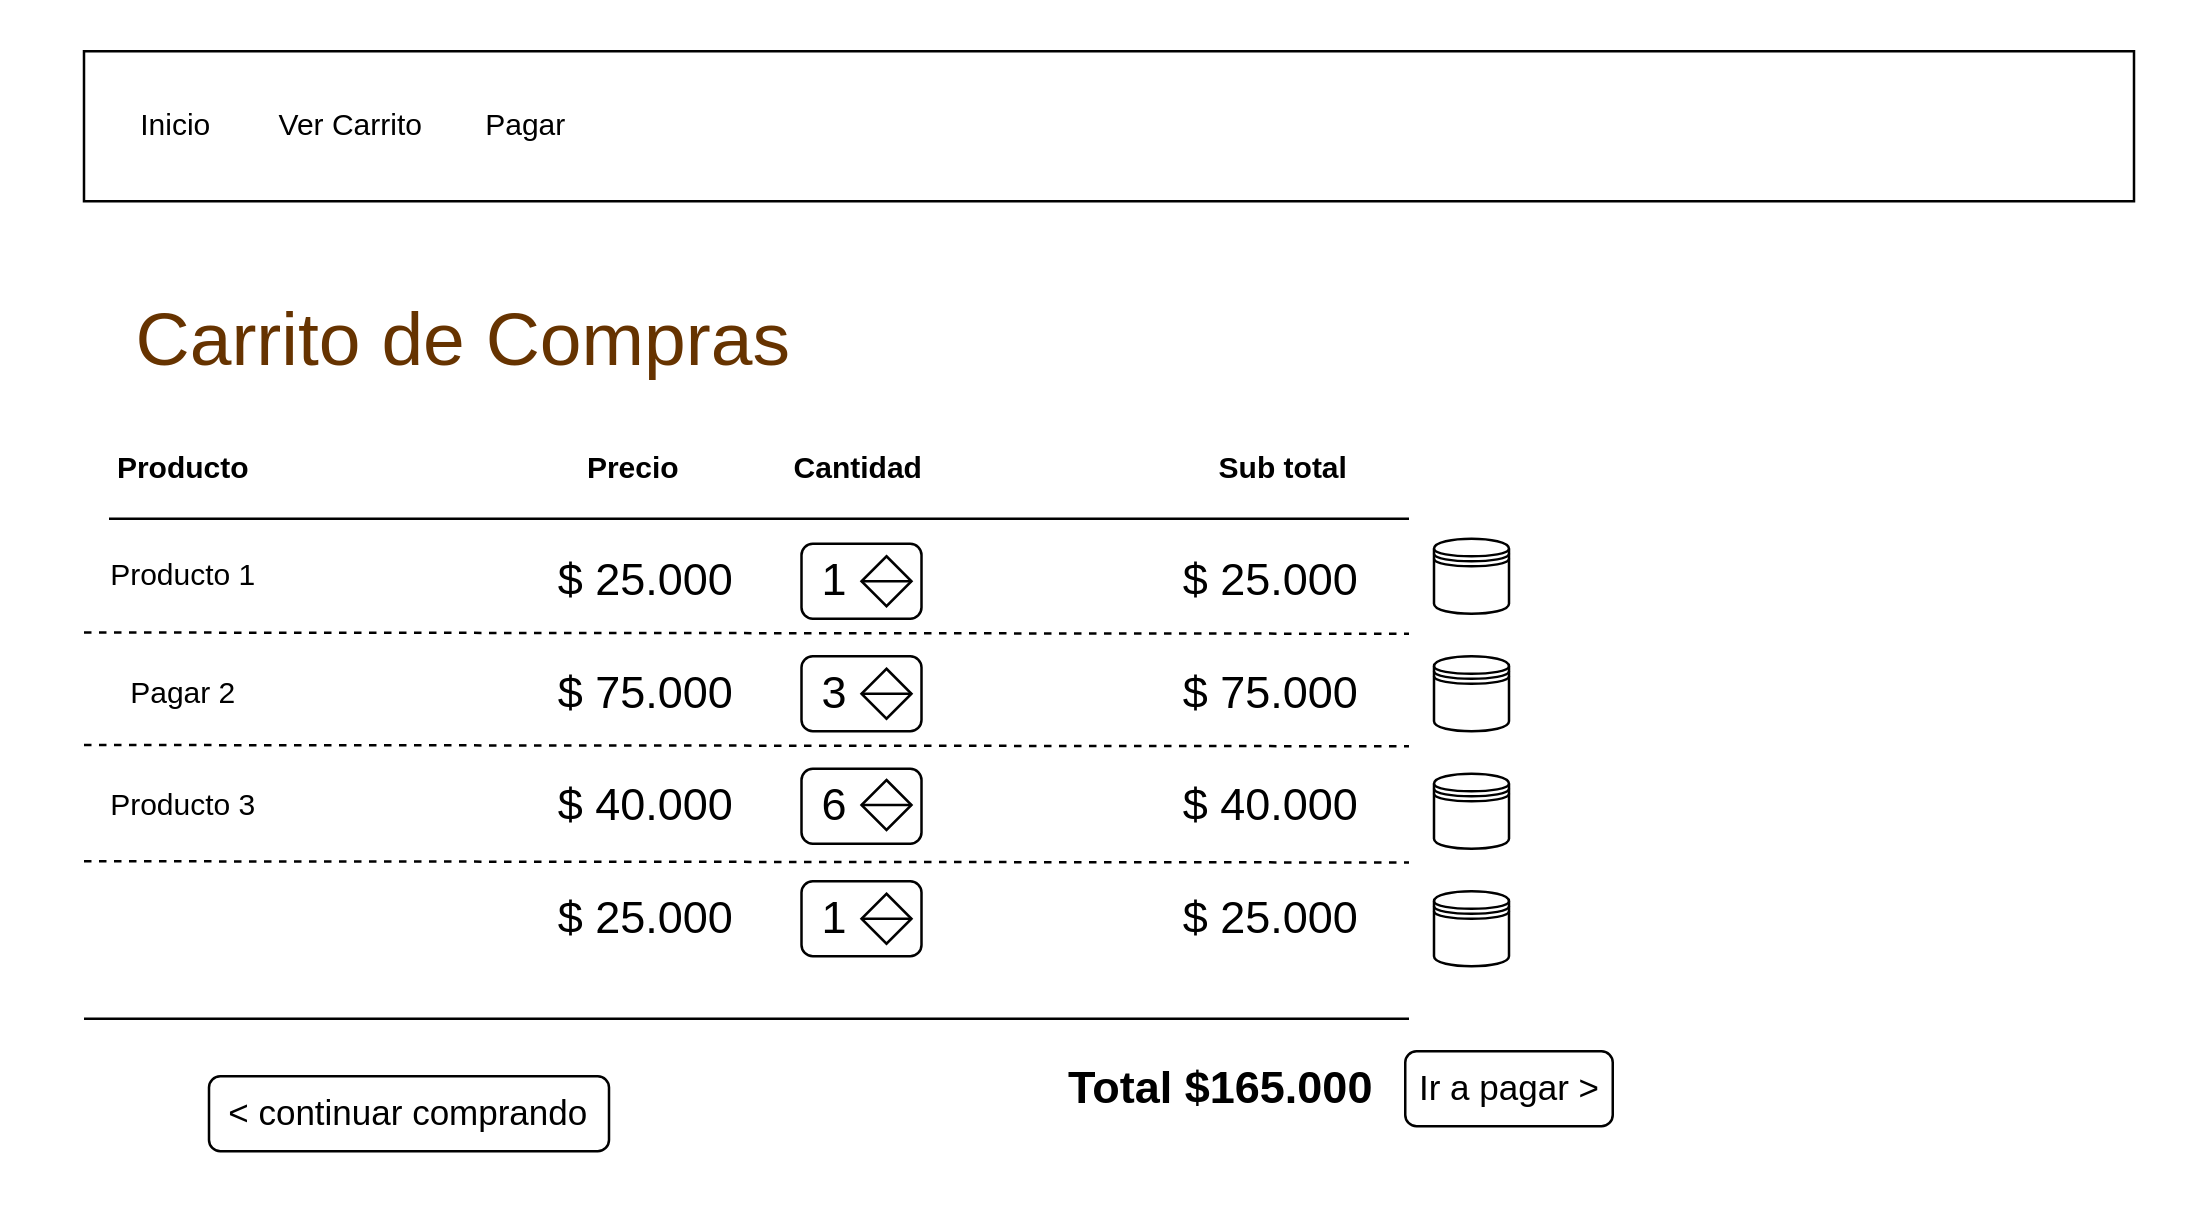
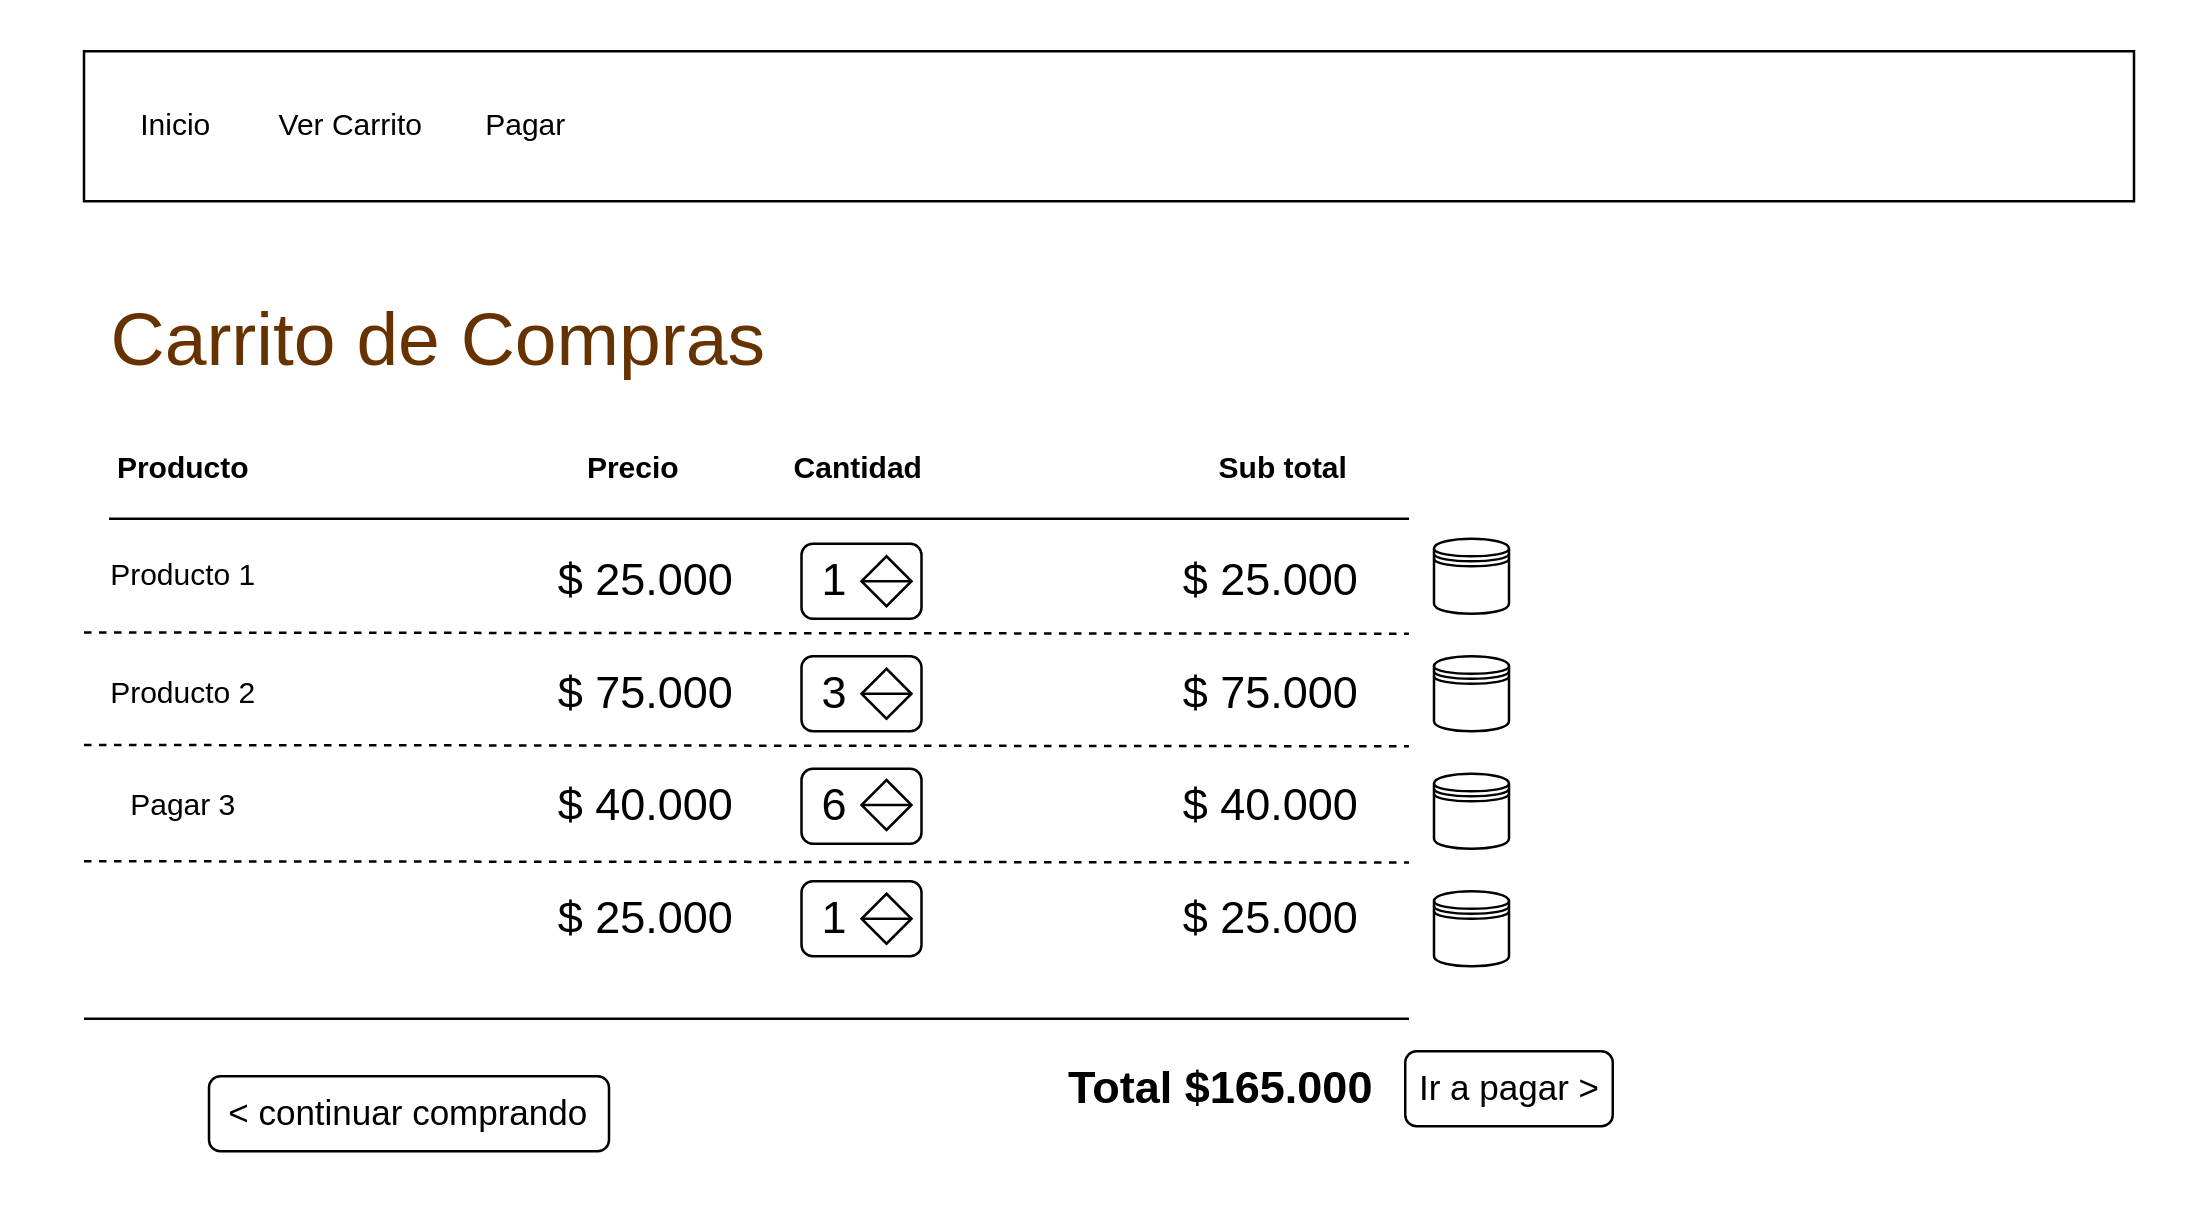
node "Carrito de Compras": moved (464, 339) -> (439, 339)
node "Pagar 2": label "Pagar 2" -> "Producto 2"
node "Producto 3": label "Producto 3" -> "Pagar 3"
